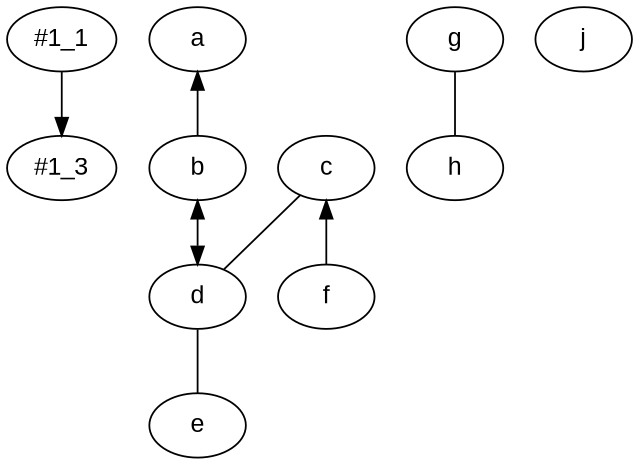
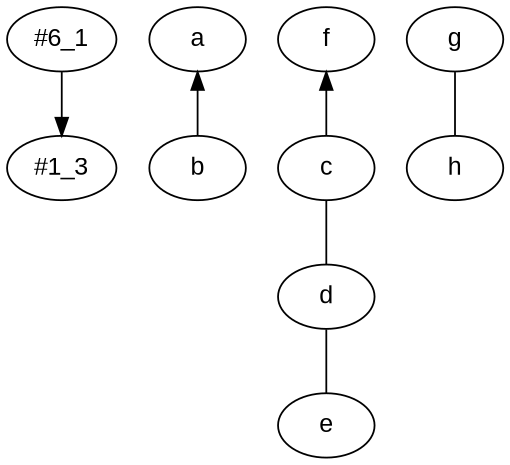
node "#1_1": label "#1_1" -> "#6_1"
node "j": removed
edge "b" -- "d": removed
edge "f" -> "c": reversed
